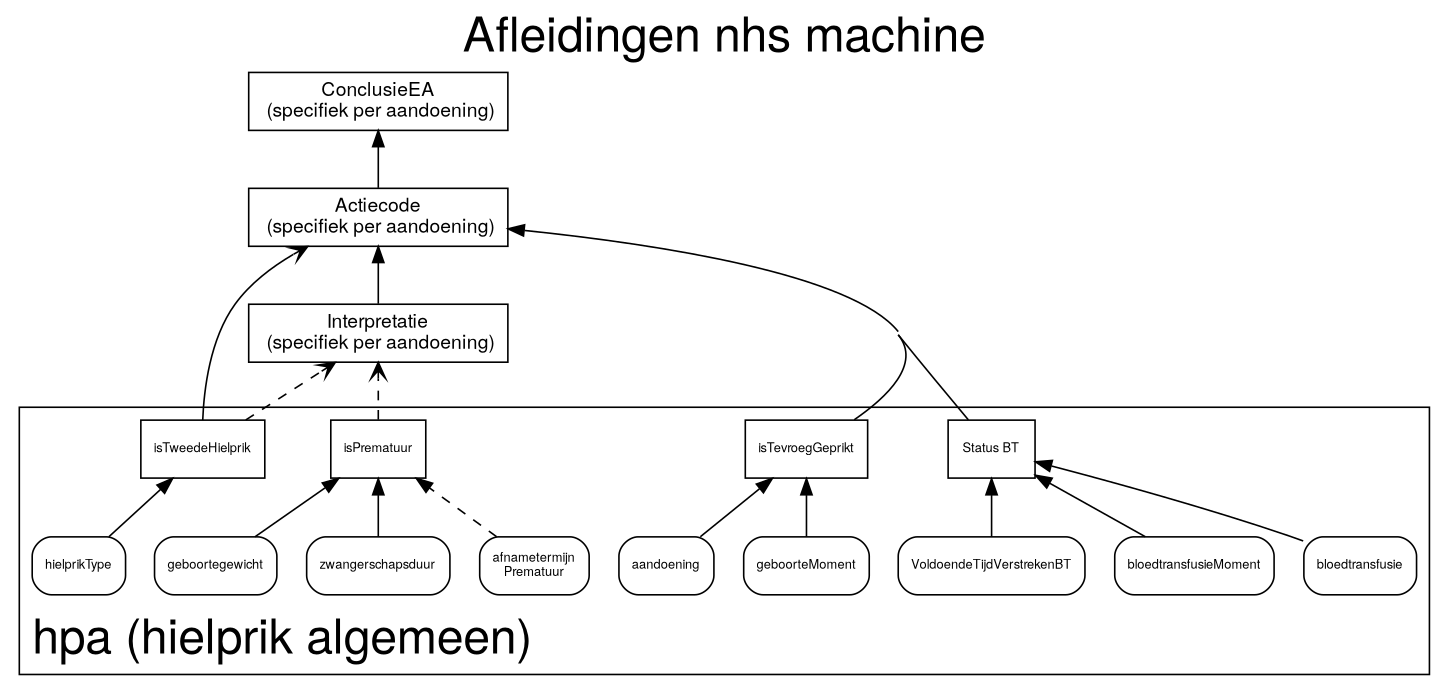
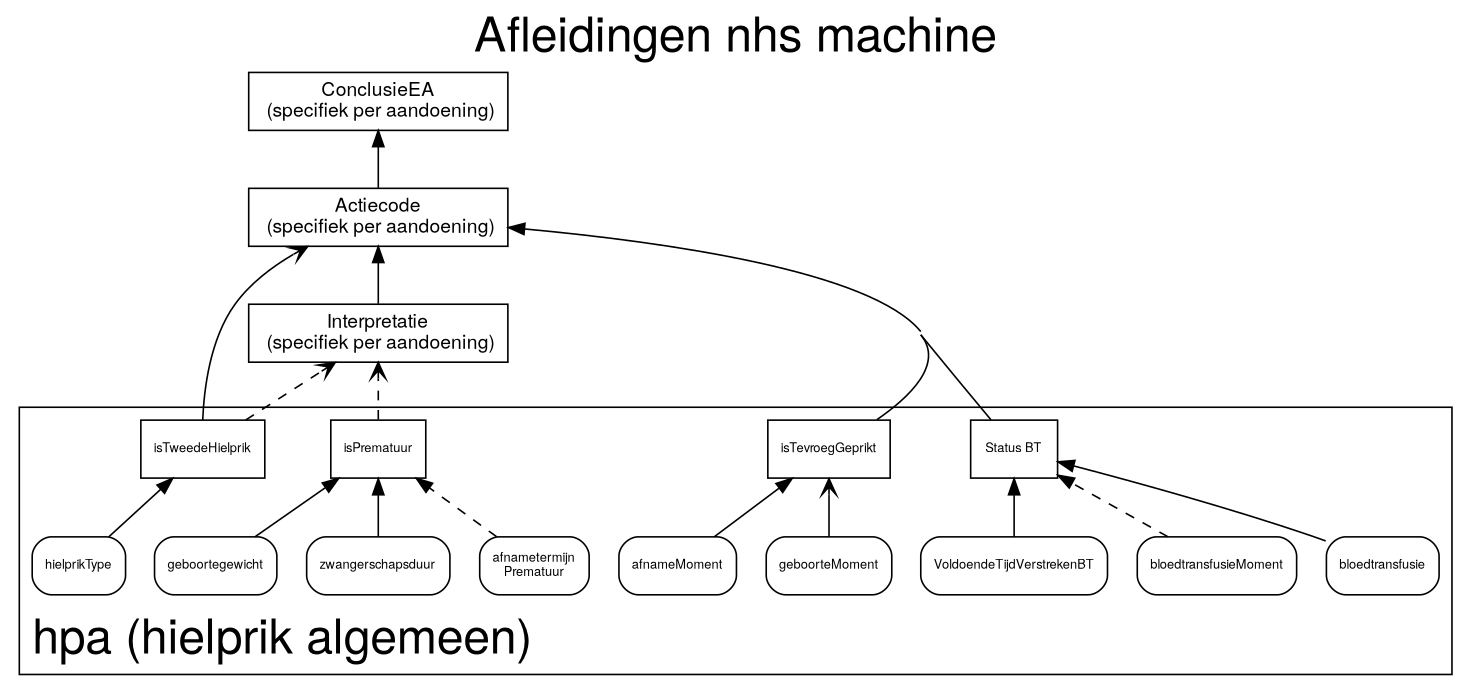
edge "bloedtransfusieMoment" -> "Status BT": style solid -> dashed
edge "geboorteMoment" -> "isTevroegGeprikt": arrowhead normal -> open
node "aandoening": label "aandoening" -> "afnameMoment"
